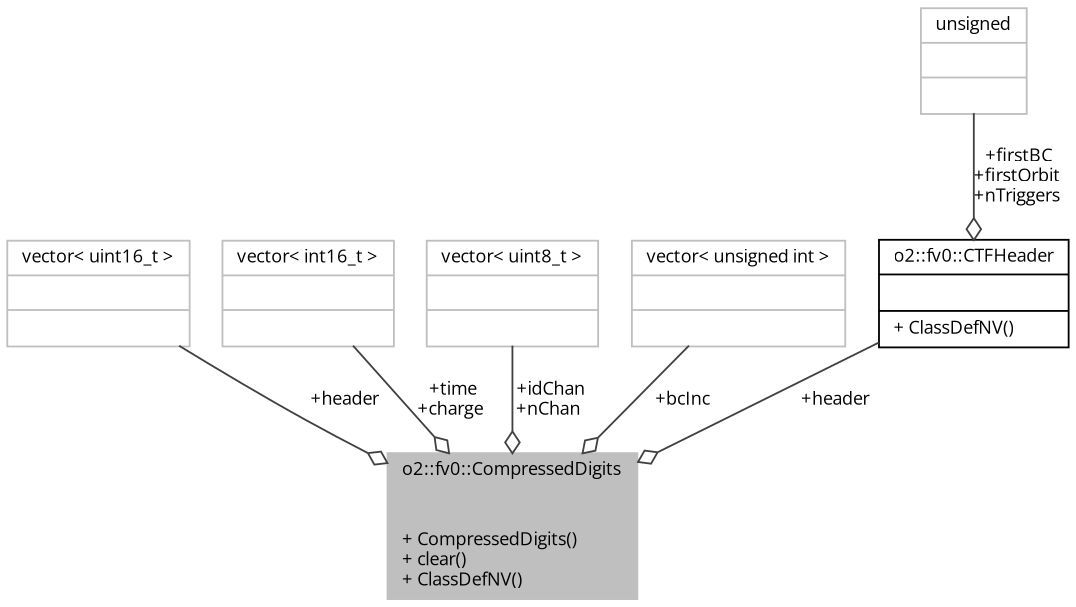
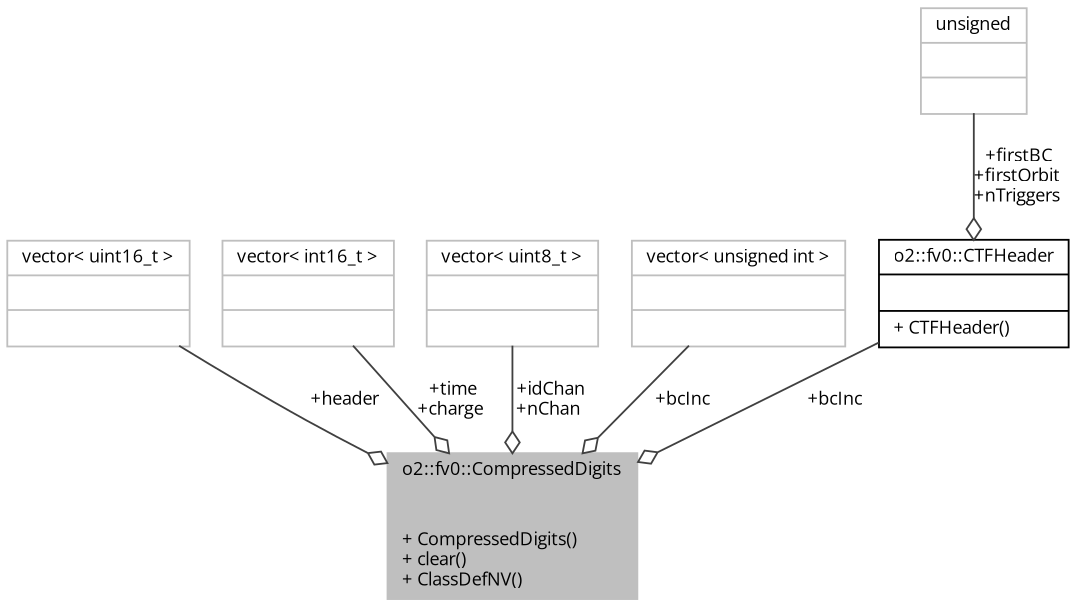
node "o2::fv0::CTFHeader": text "+ ClassDefNV()" -> "+ CTFHeader()"
edge "o2::fv0::CTFHeader" -> "o2::fv0::CompressedDigits": label " +header" -> " +bcInc"
